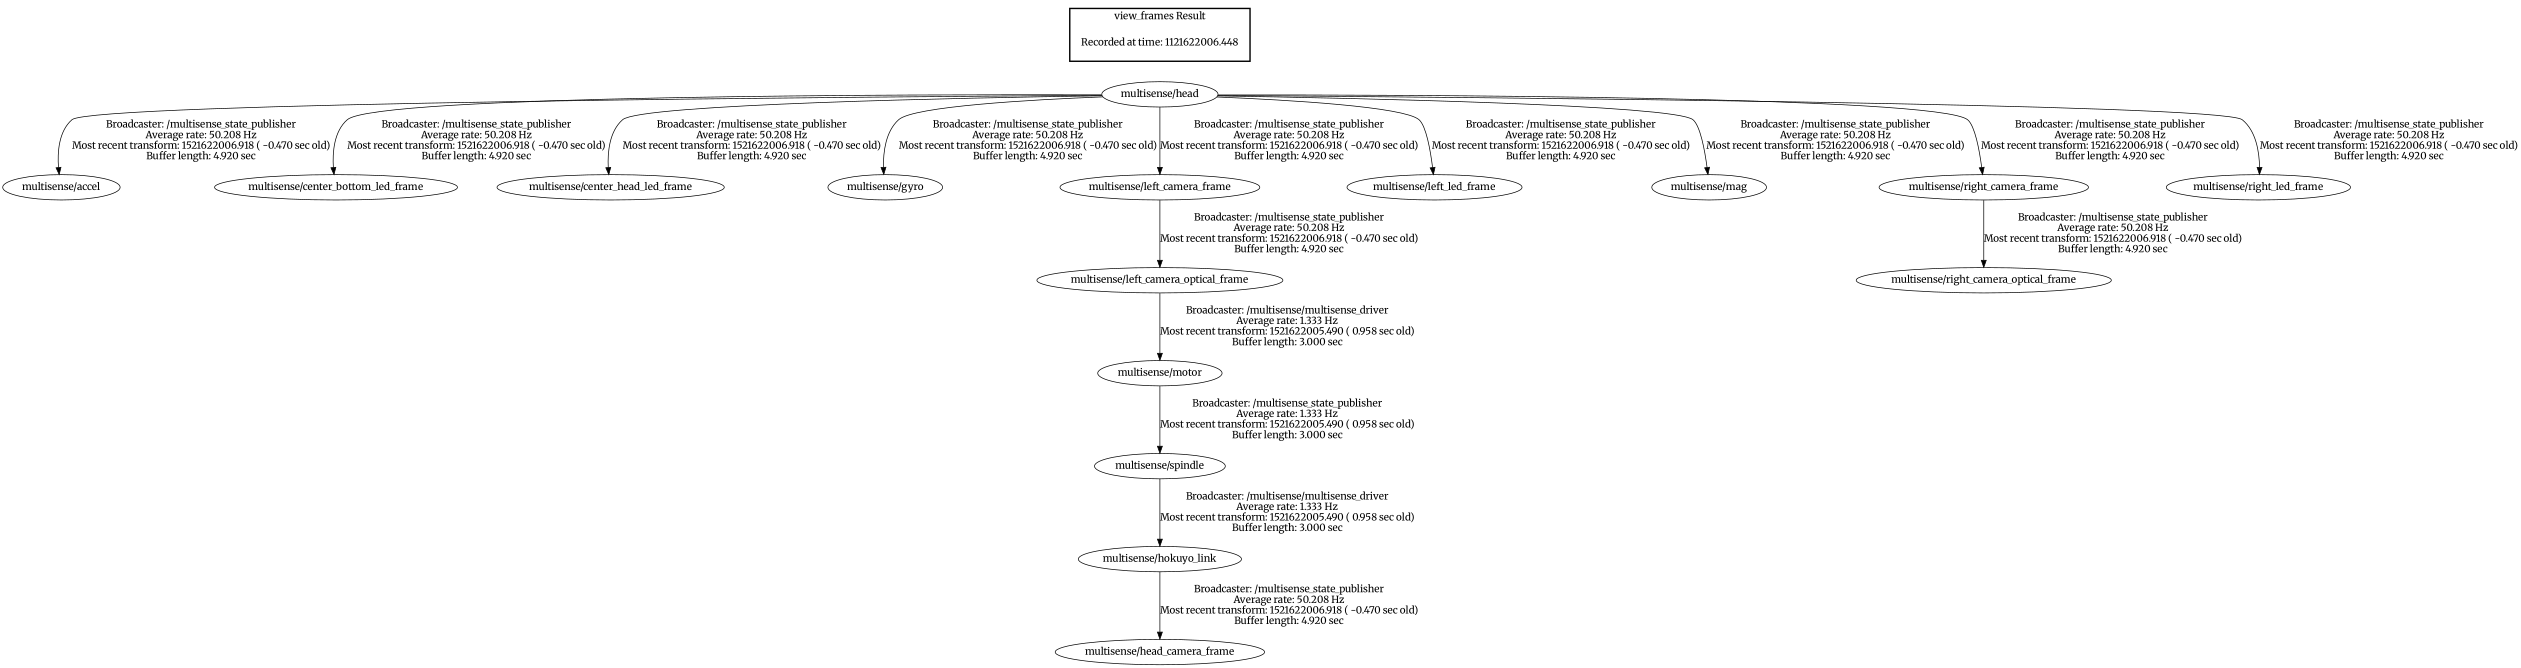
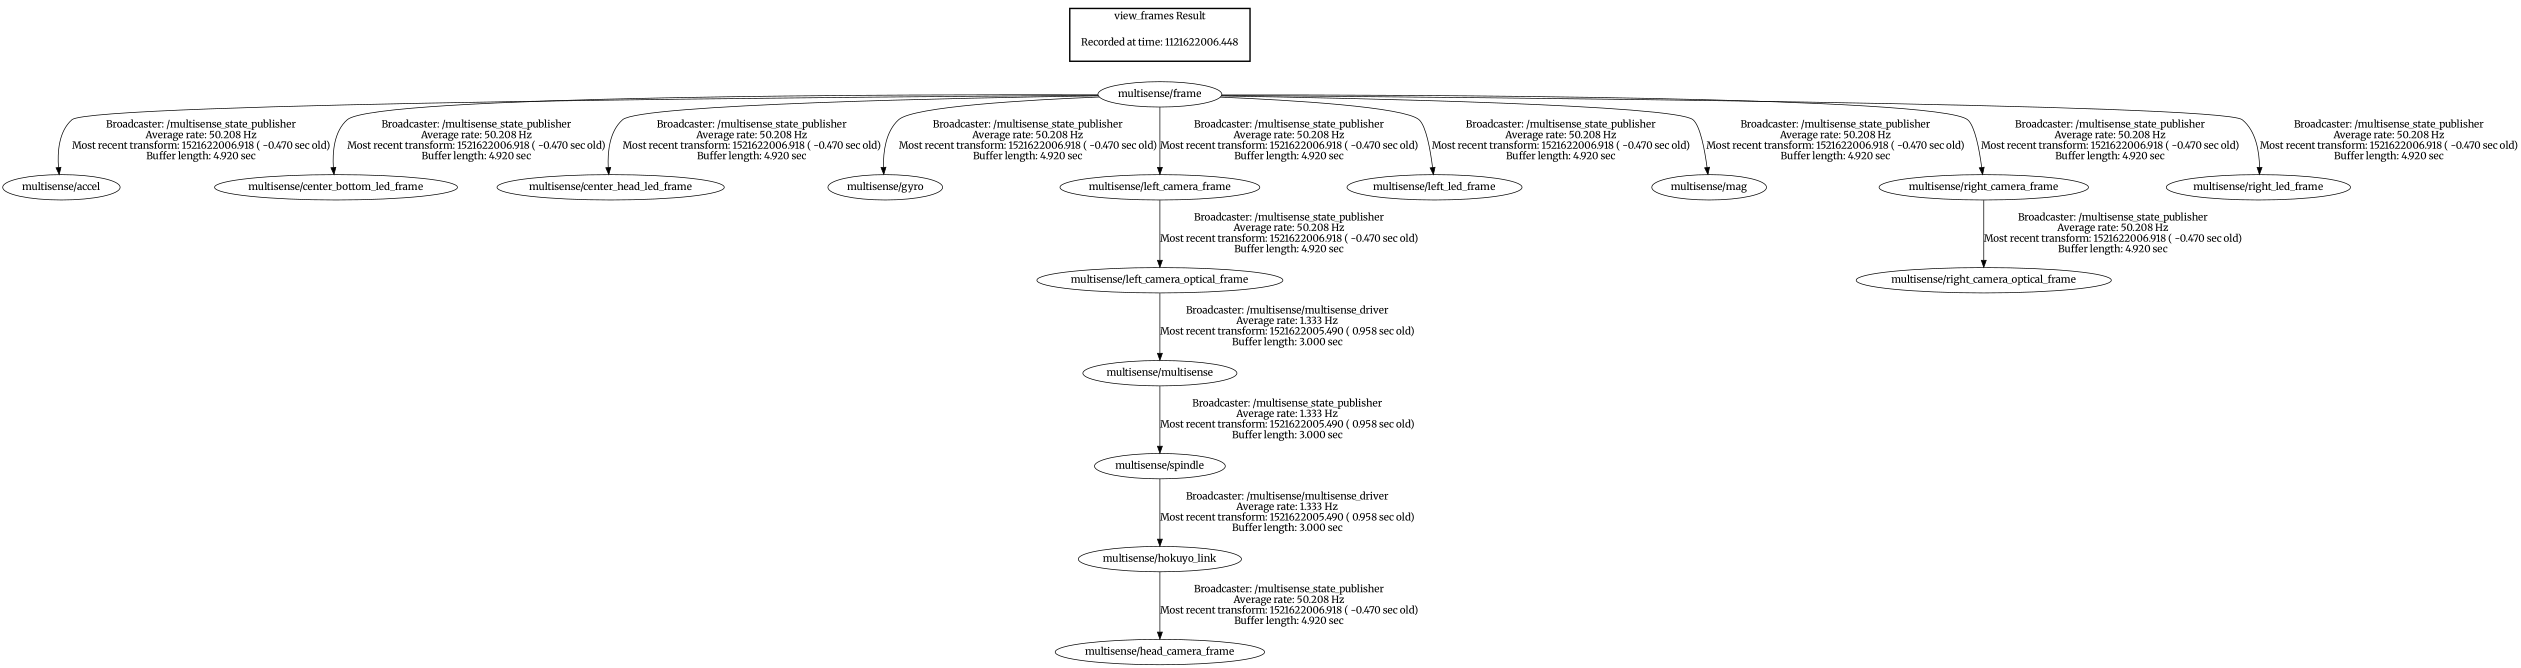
node "multisense/head": label "multisense/head" -> "multisense/frame"
node "multisense/motor": label "multisense/motor" -> "multisense/multisense"
